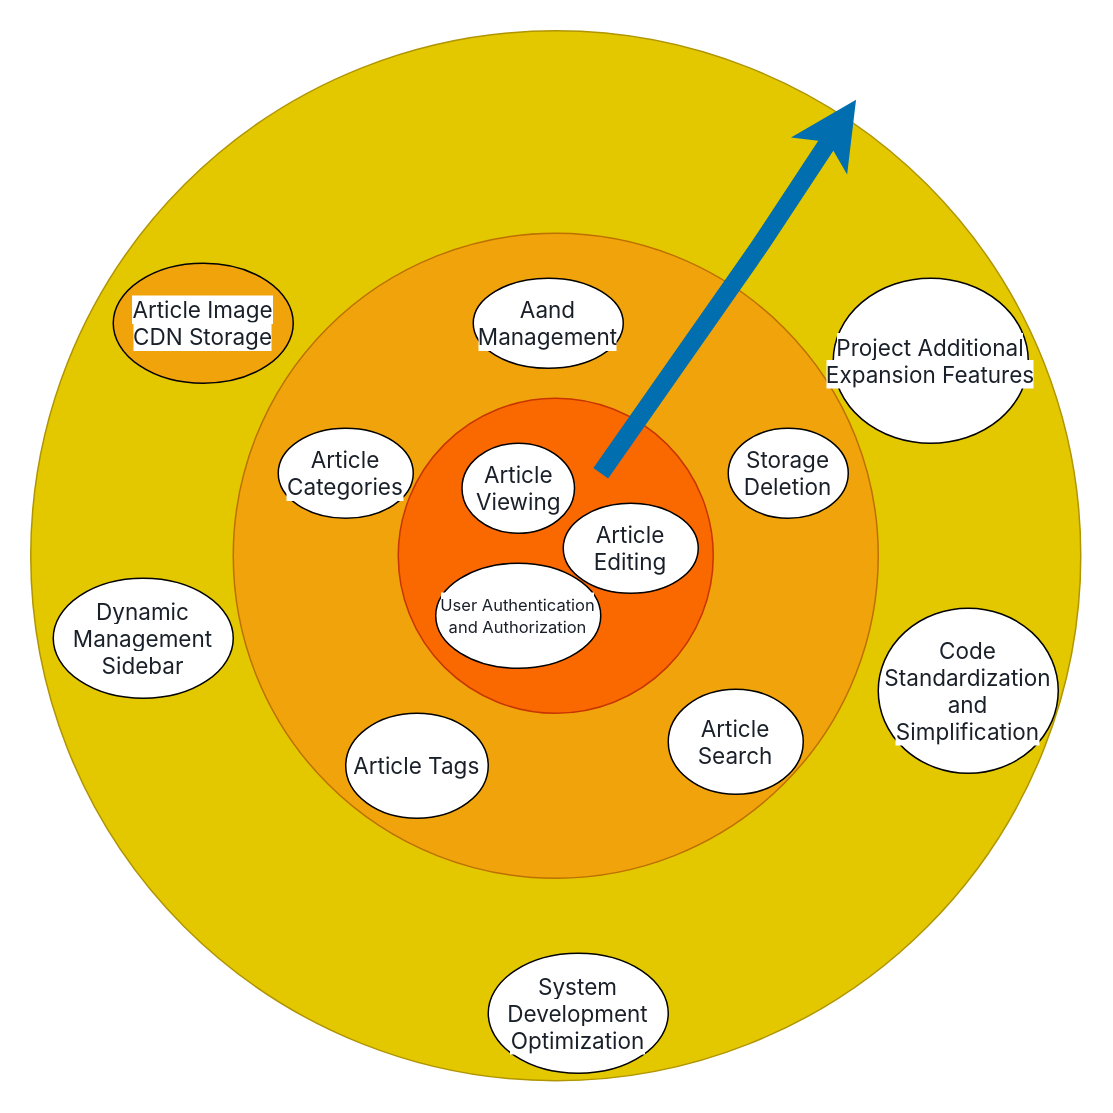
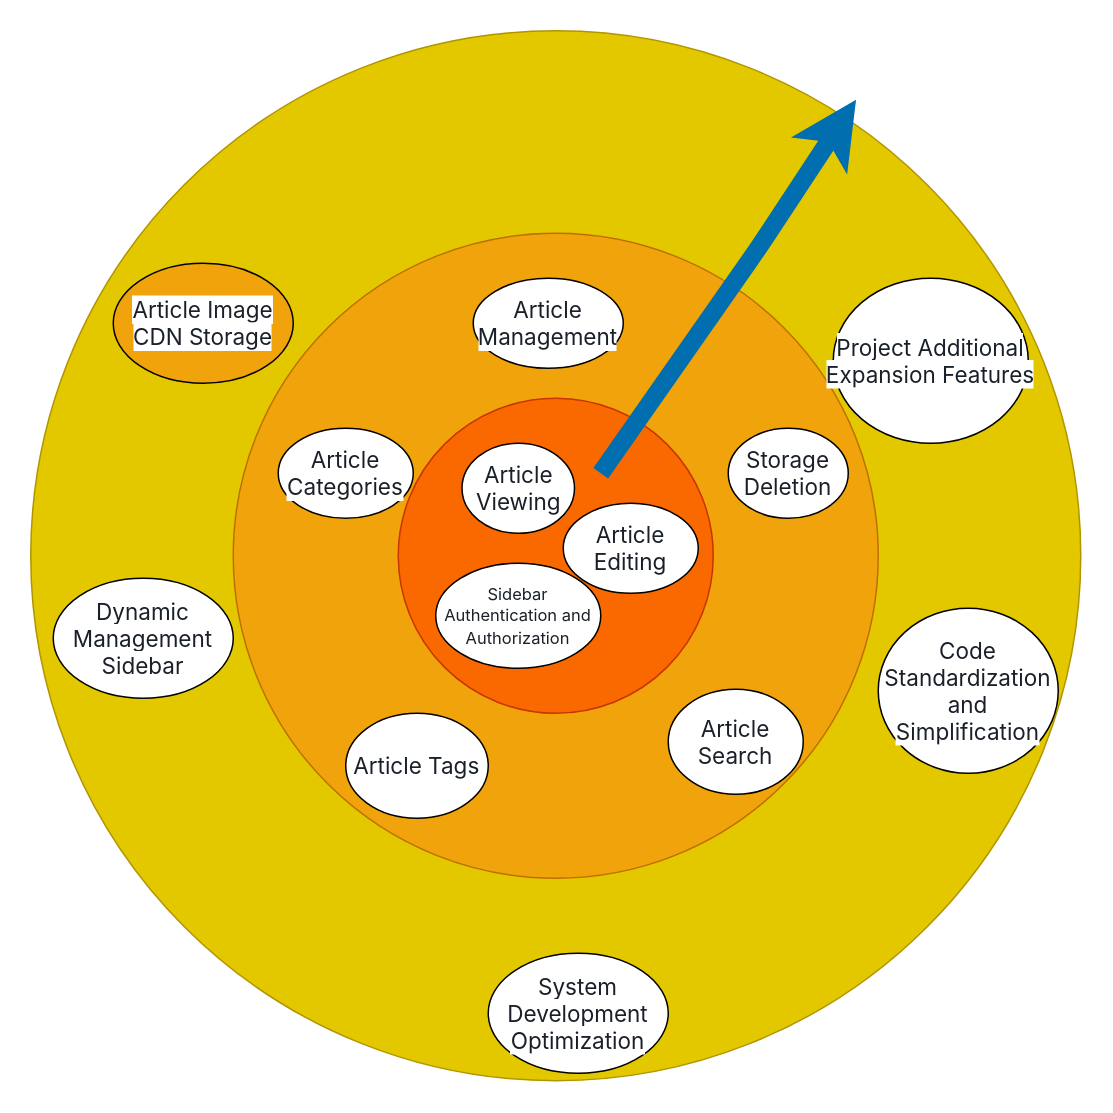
node "Aand Management": label "Aand Management" -> "Article Management"
node "User Authentication and Authorization": label "User Authentication and Authorization" -> "Sidebar Authentication and Authorization"
